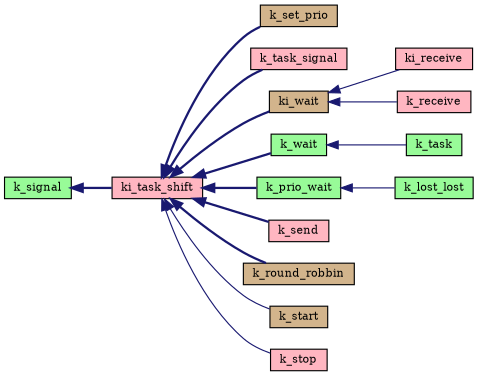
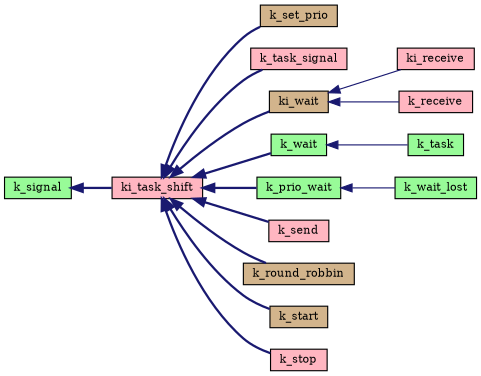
node "k_lost_lost": label "k_lost_lost" -> "k_wait_lost"
edge "k_start" -> "ki_task_shift": style solid -> bold
edge "k_stop" -> "ki_task_shift": style solid -> bold
